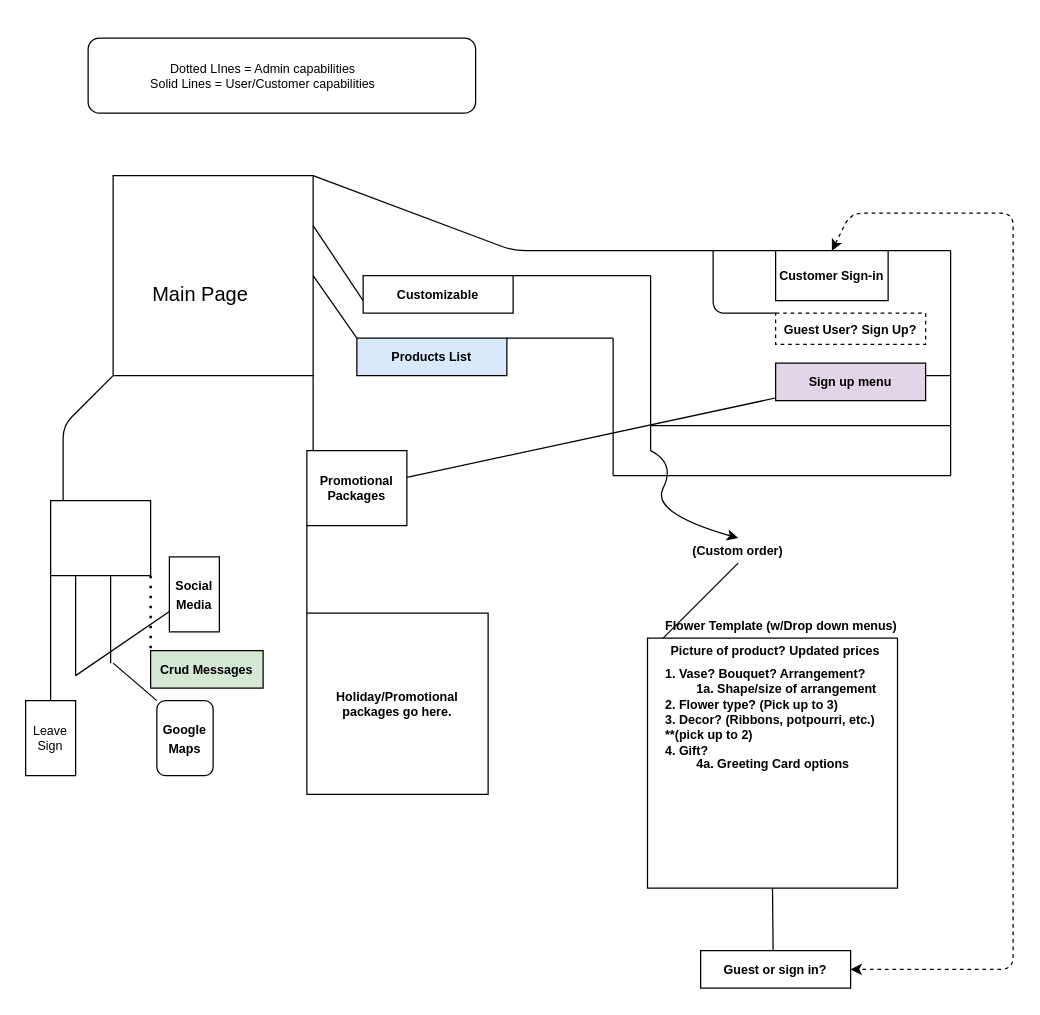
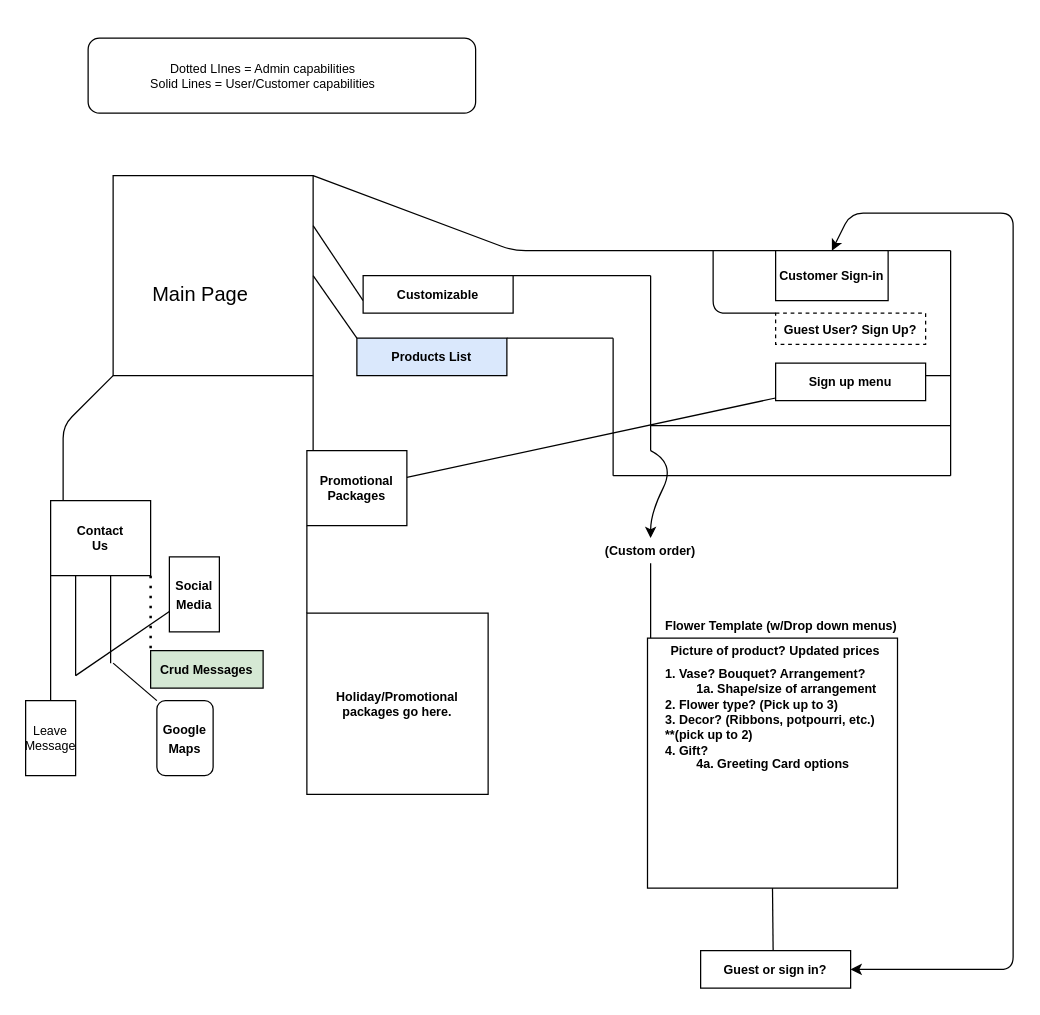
node "Sign up menu": fillcolor #e1d5e7 -> #ffffff
node "Contact Us": added
node "(Custom order)": moved (738, 551) -> (651, 551)
edge "Customer Sign-in" -- "Guest or sign in?": style dashed -> solid
node "Leave Sign": label "Leave Sign" -> "Leave Message"
